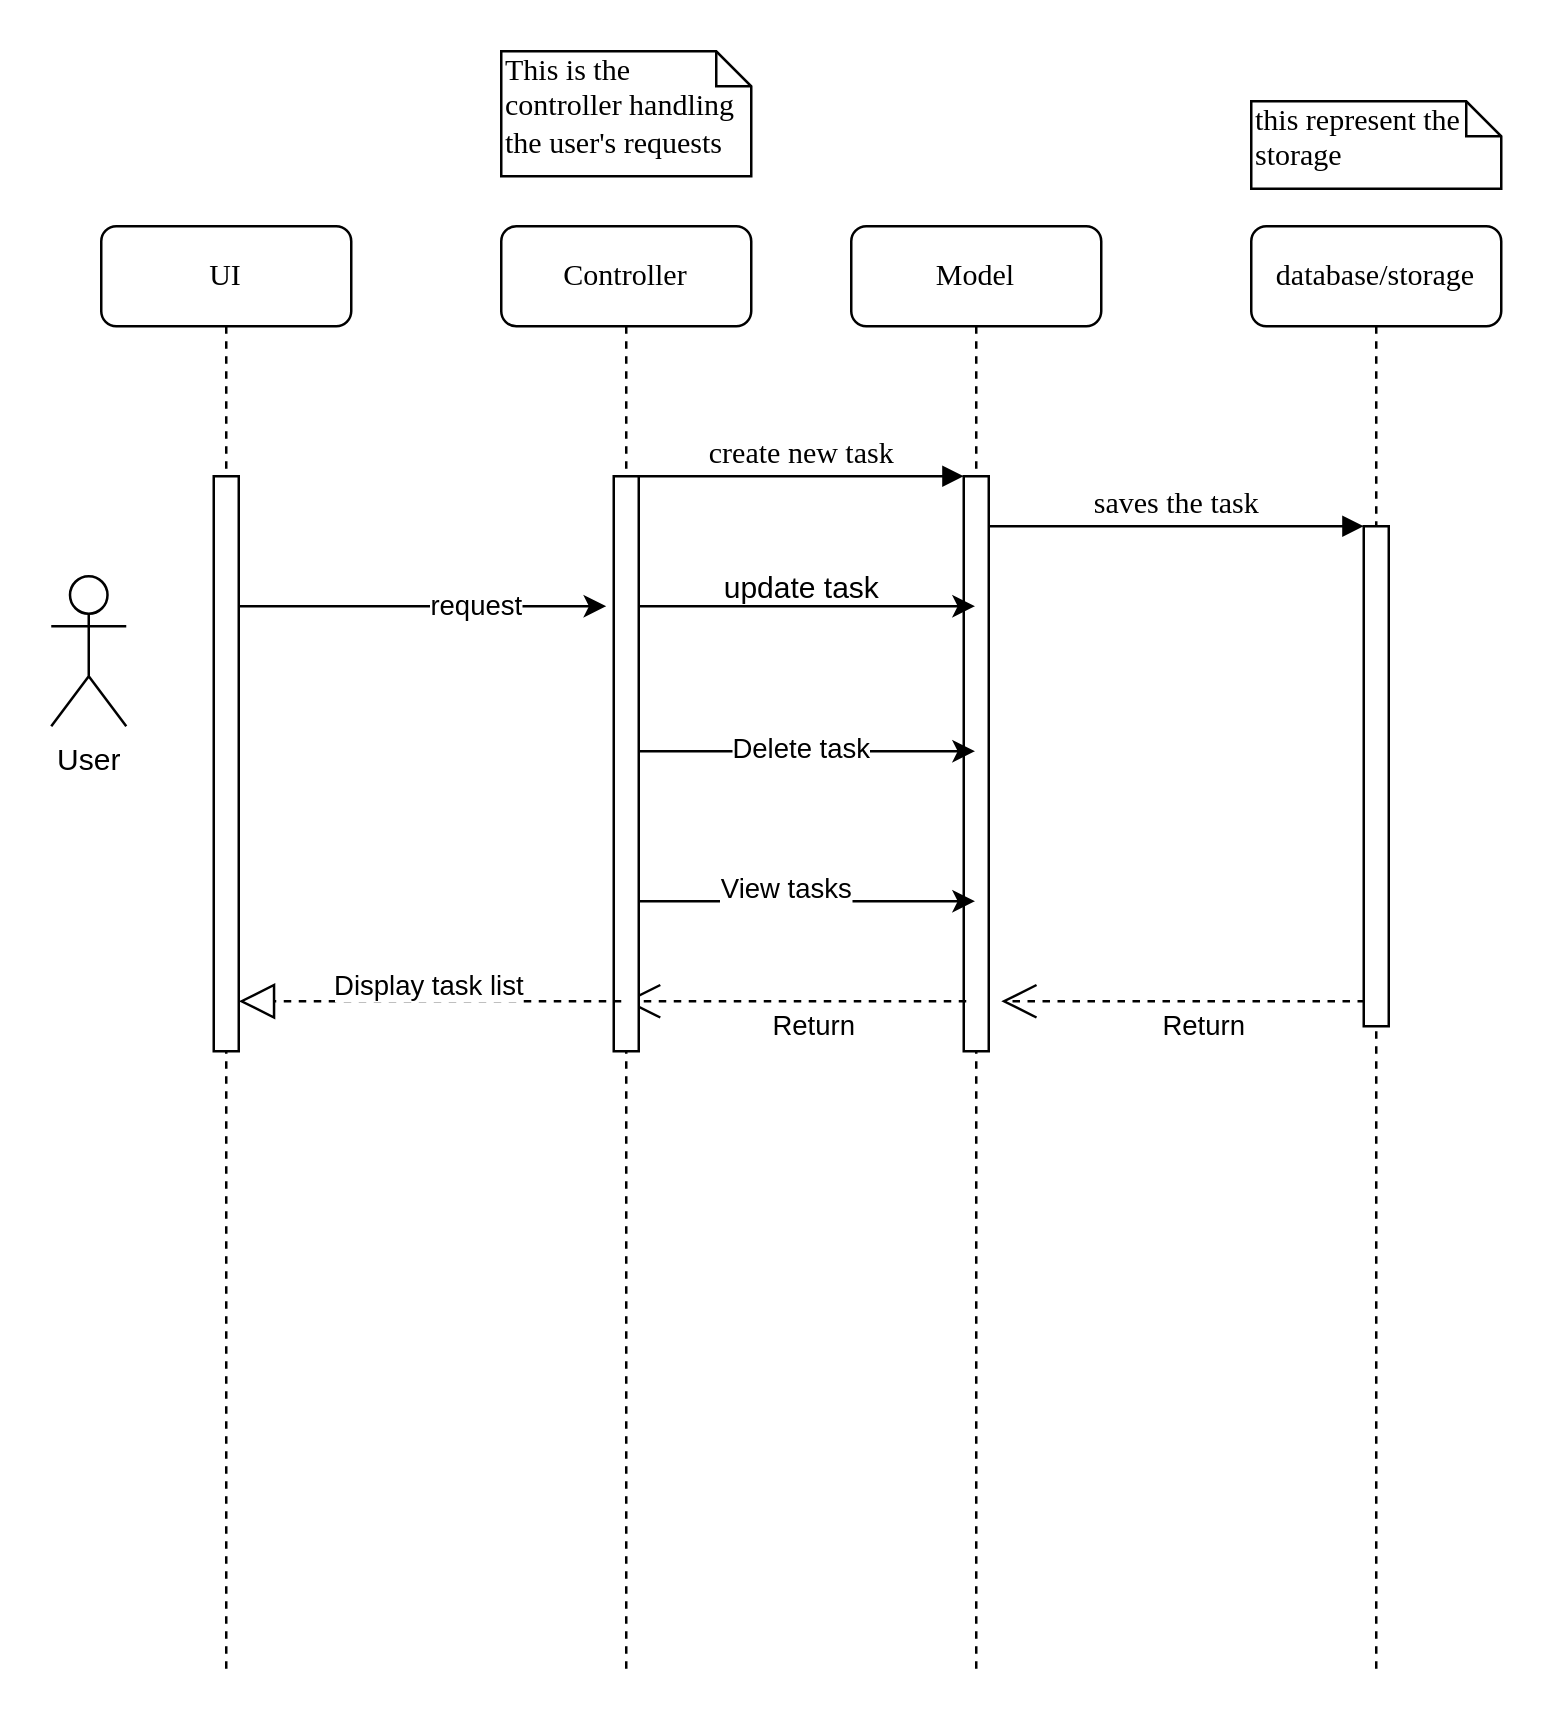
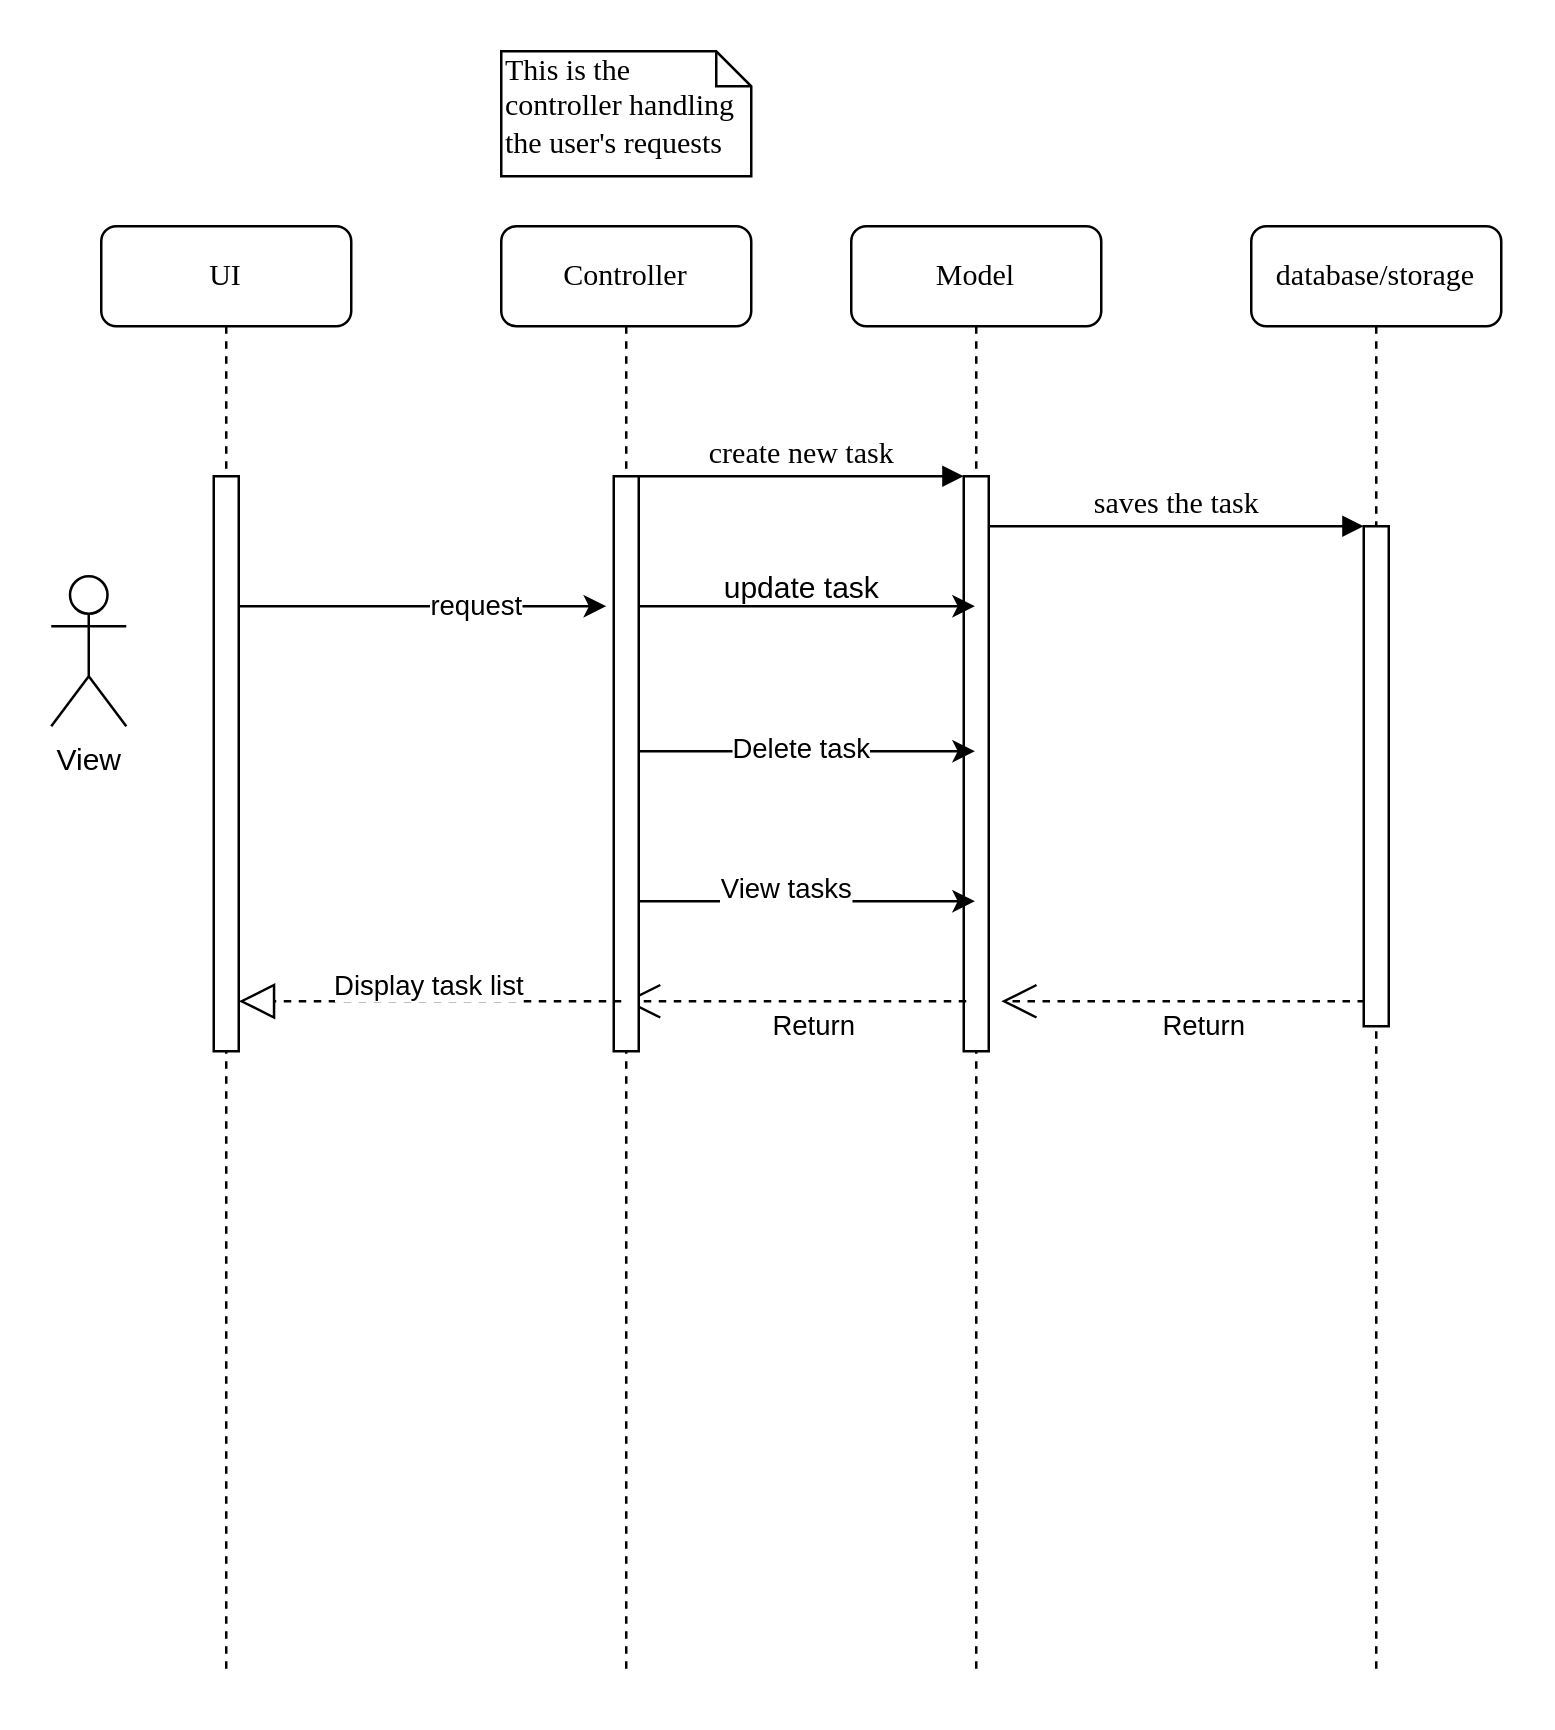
node "this represent the storage": removed
node "User": label "User" -> "View"
